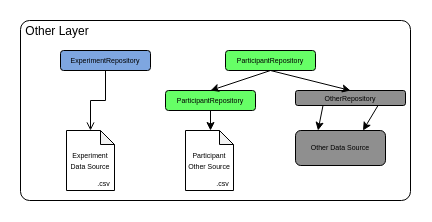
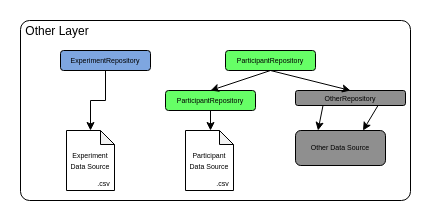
edge "ExperimentRepository" -> "Experiment Data Source": arrowhead open -> classic
node "Participant Other Source": label "Participant Other Source" -> "Participant Data Source"
